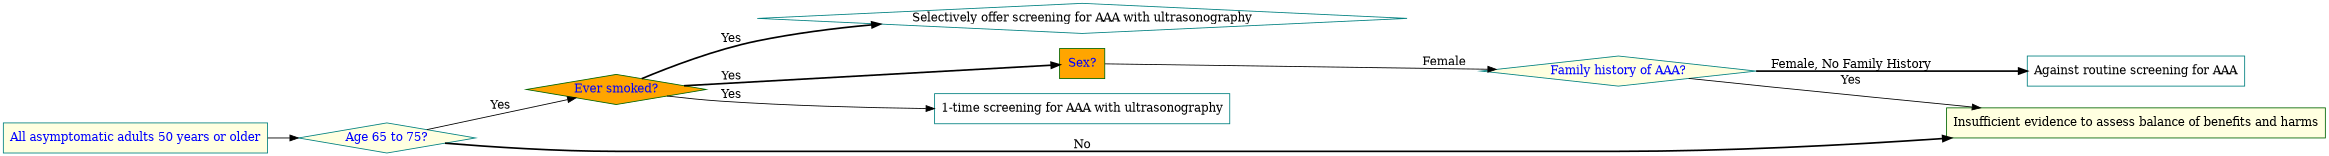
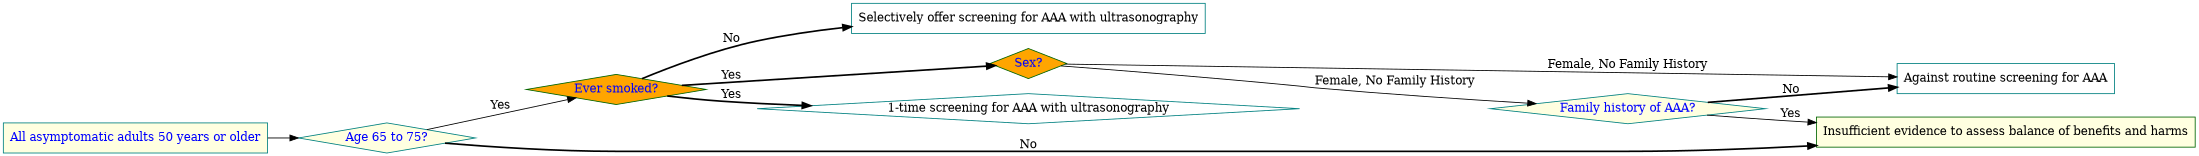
node "Selectively offer screening for AAA with ultrasonography": shape diamond -> box
edge "Ever smoked?" -> "Selectively offer screening for AAA with ultrasonography": label "Yes" -> "No"
edge "Sex?" -> "Family history of AAA?": label "Female" -> "Female, No Family History"
node "Sex?": shape box -> diamond
edge "Family history of AAA?" -> "Against routine screening for AAA": label "Female, No Family History" -> "No"
edge "Sex?" -> "Against routine screening for AAA": added, label "Female, No Family History"
edge "Ever smoked?" -> "1-time screening for AAA with ultrasonography": style solid -> bold
node "1-time screening for AAA with ultrasonography": shape box -> diamond
